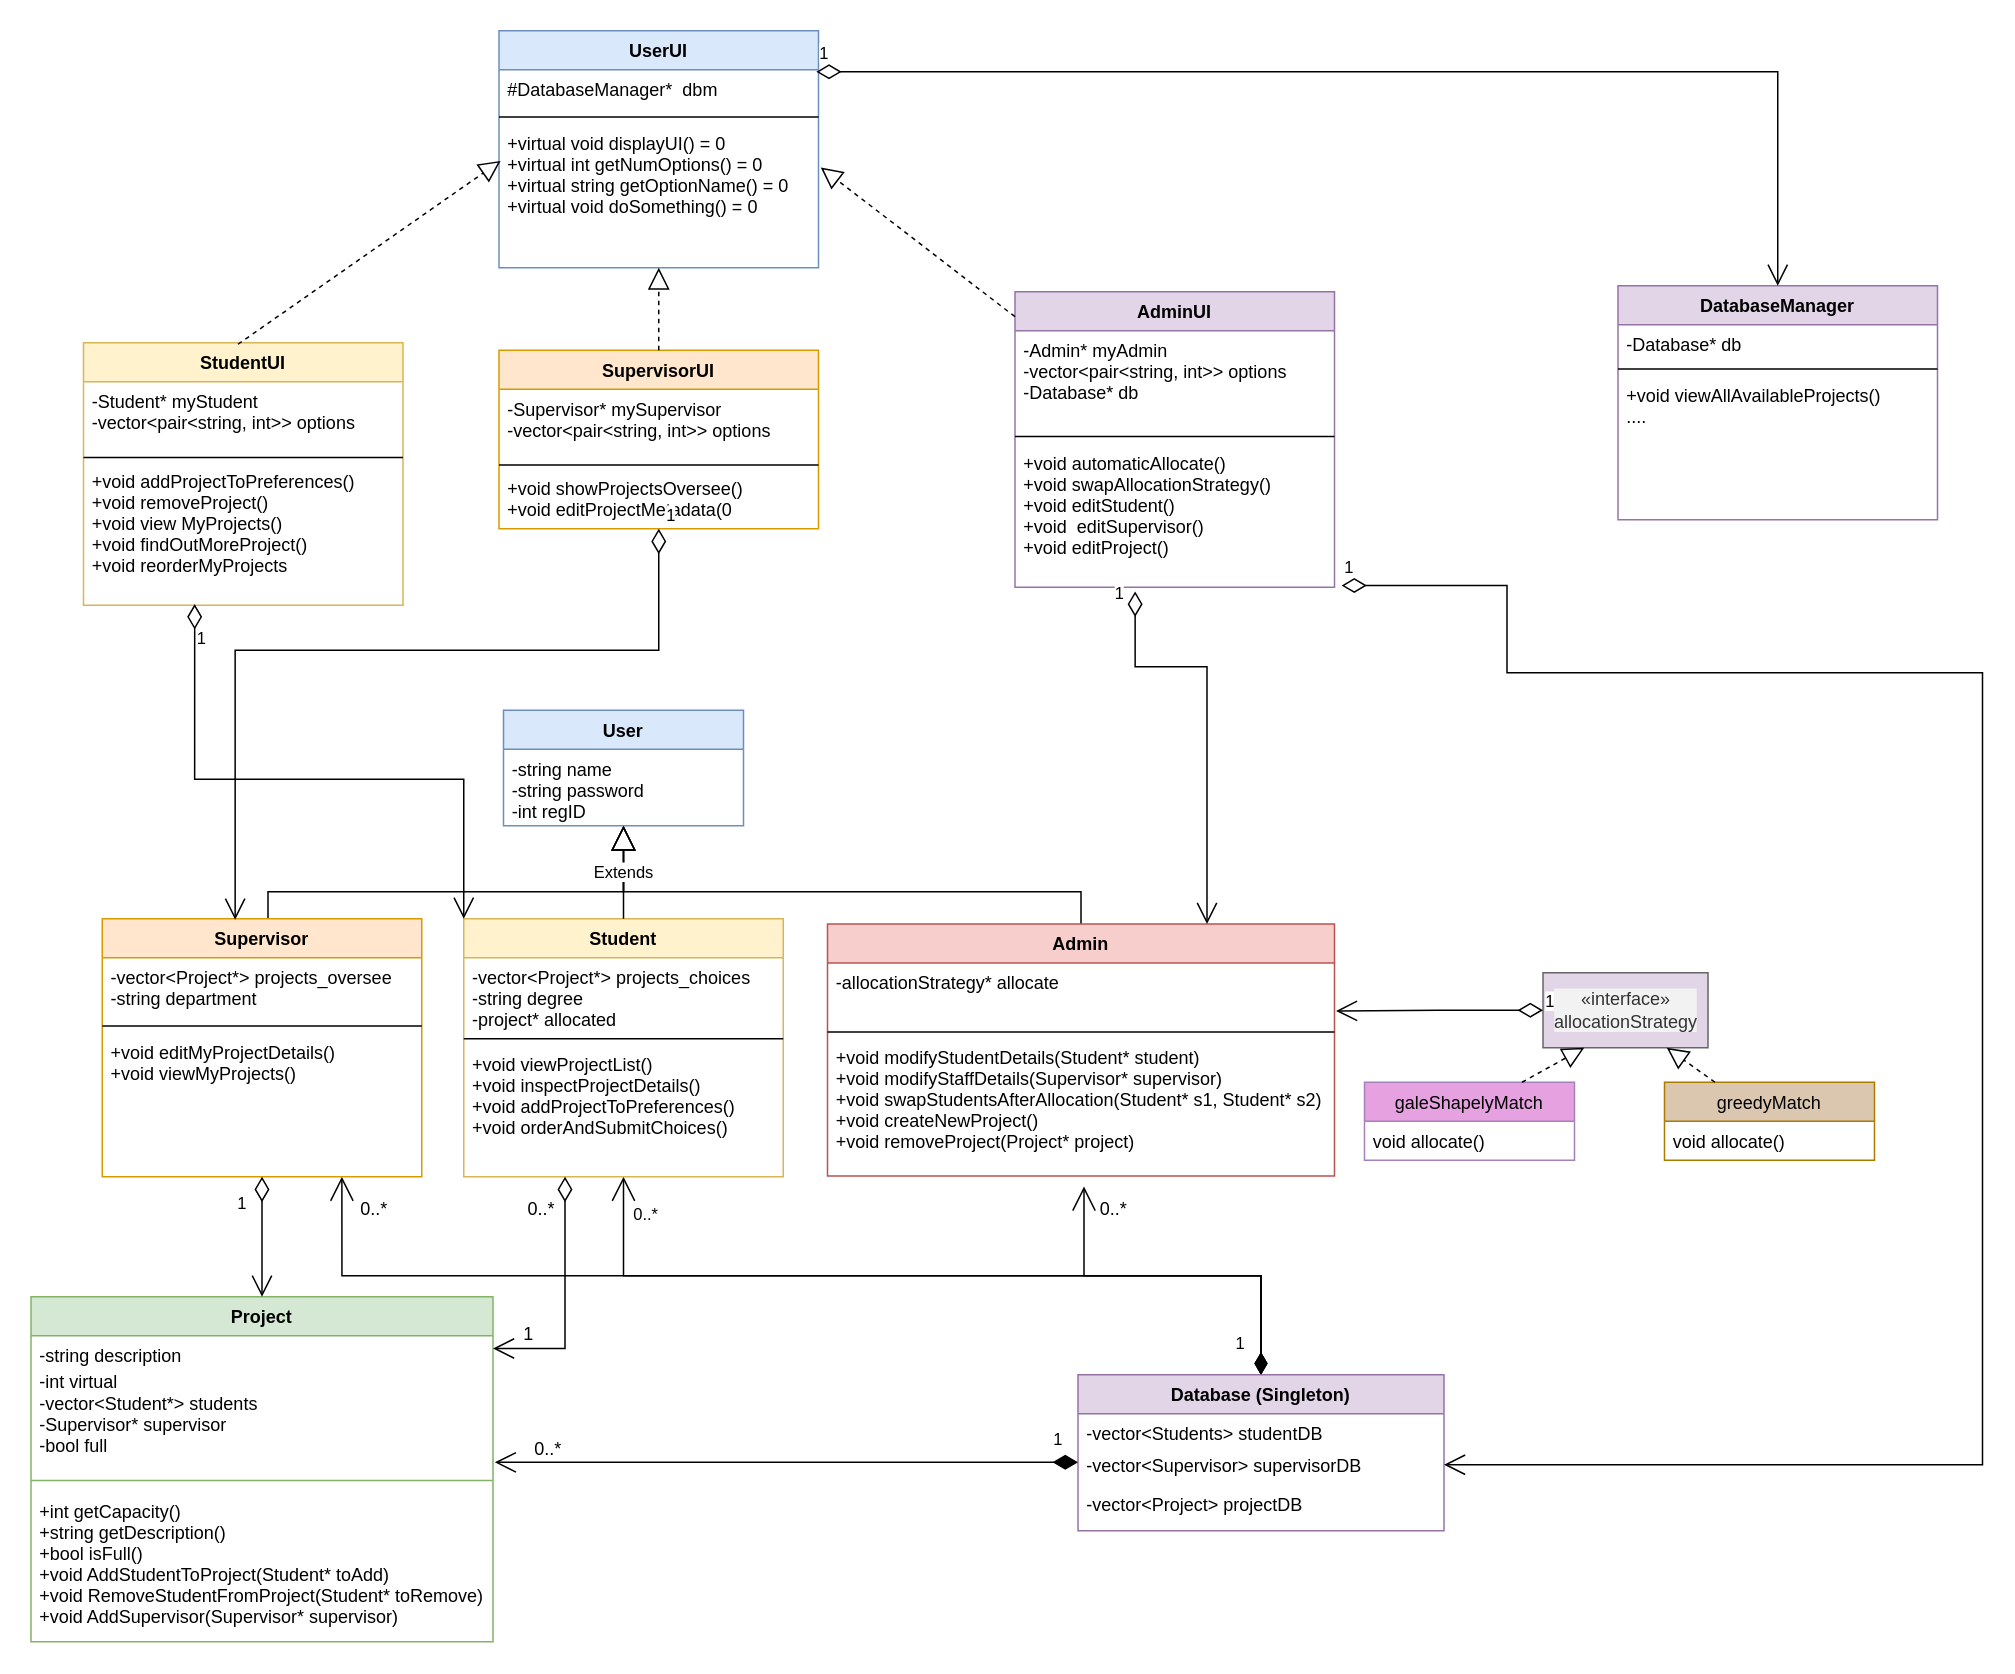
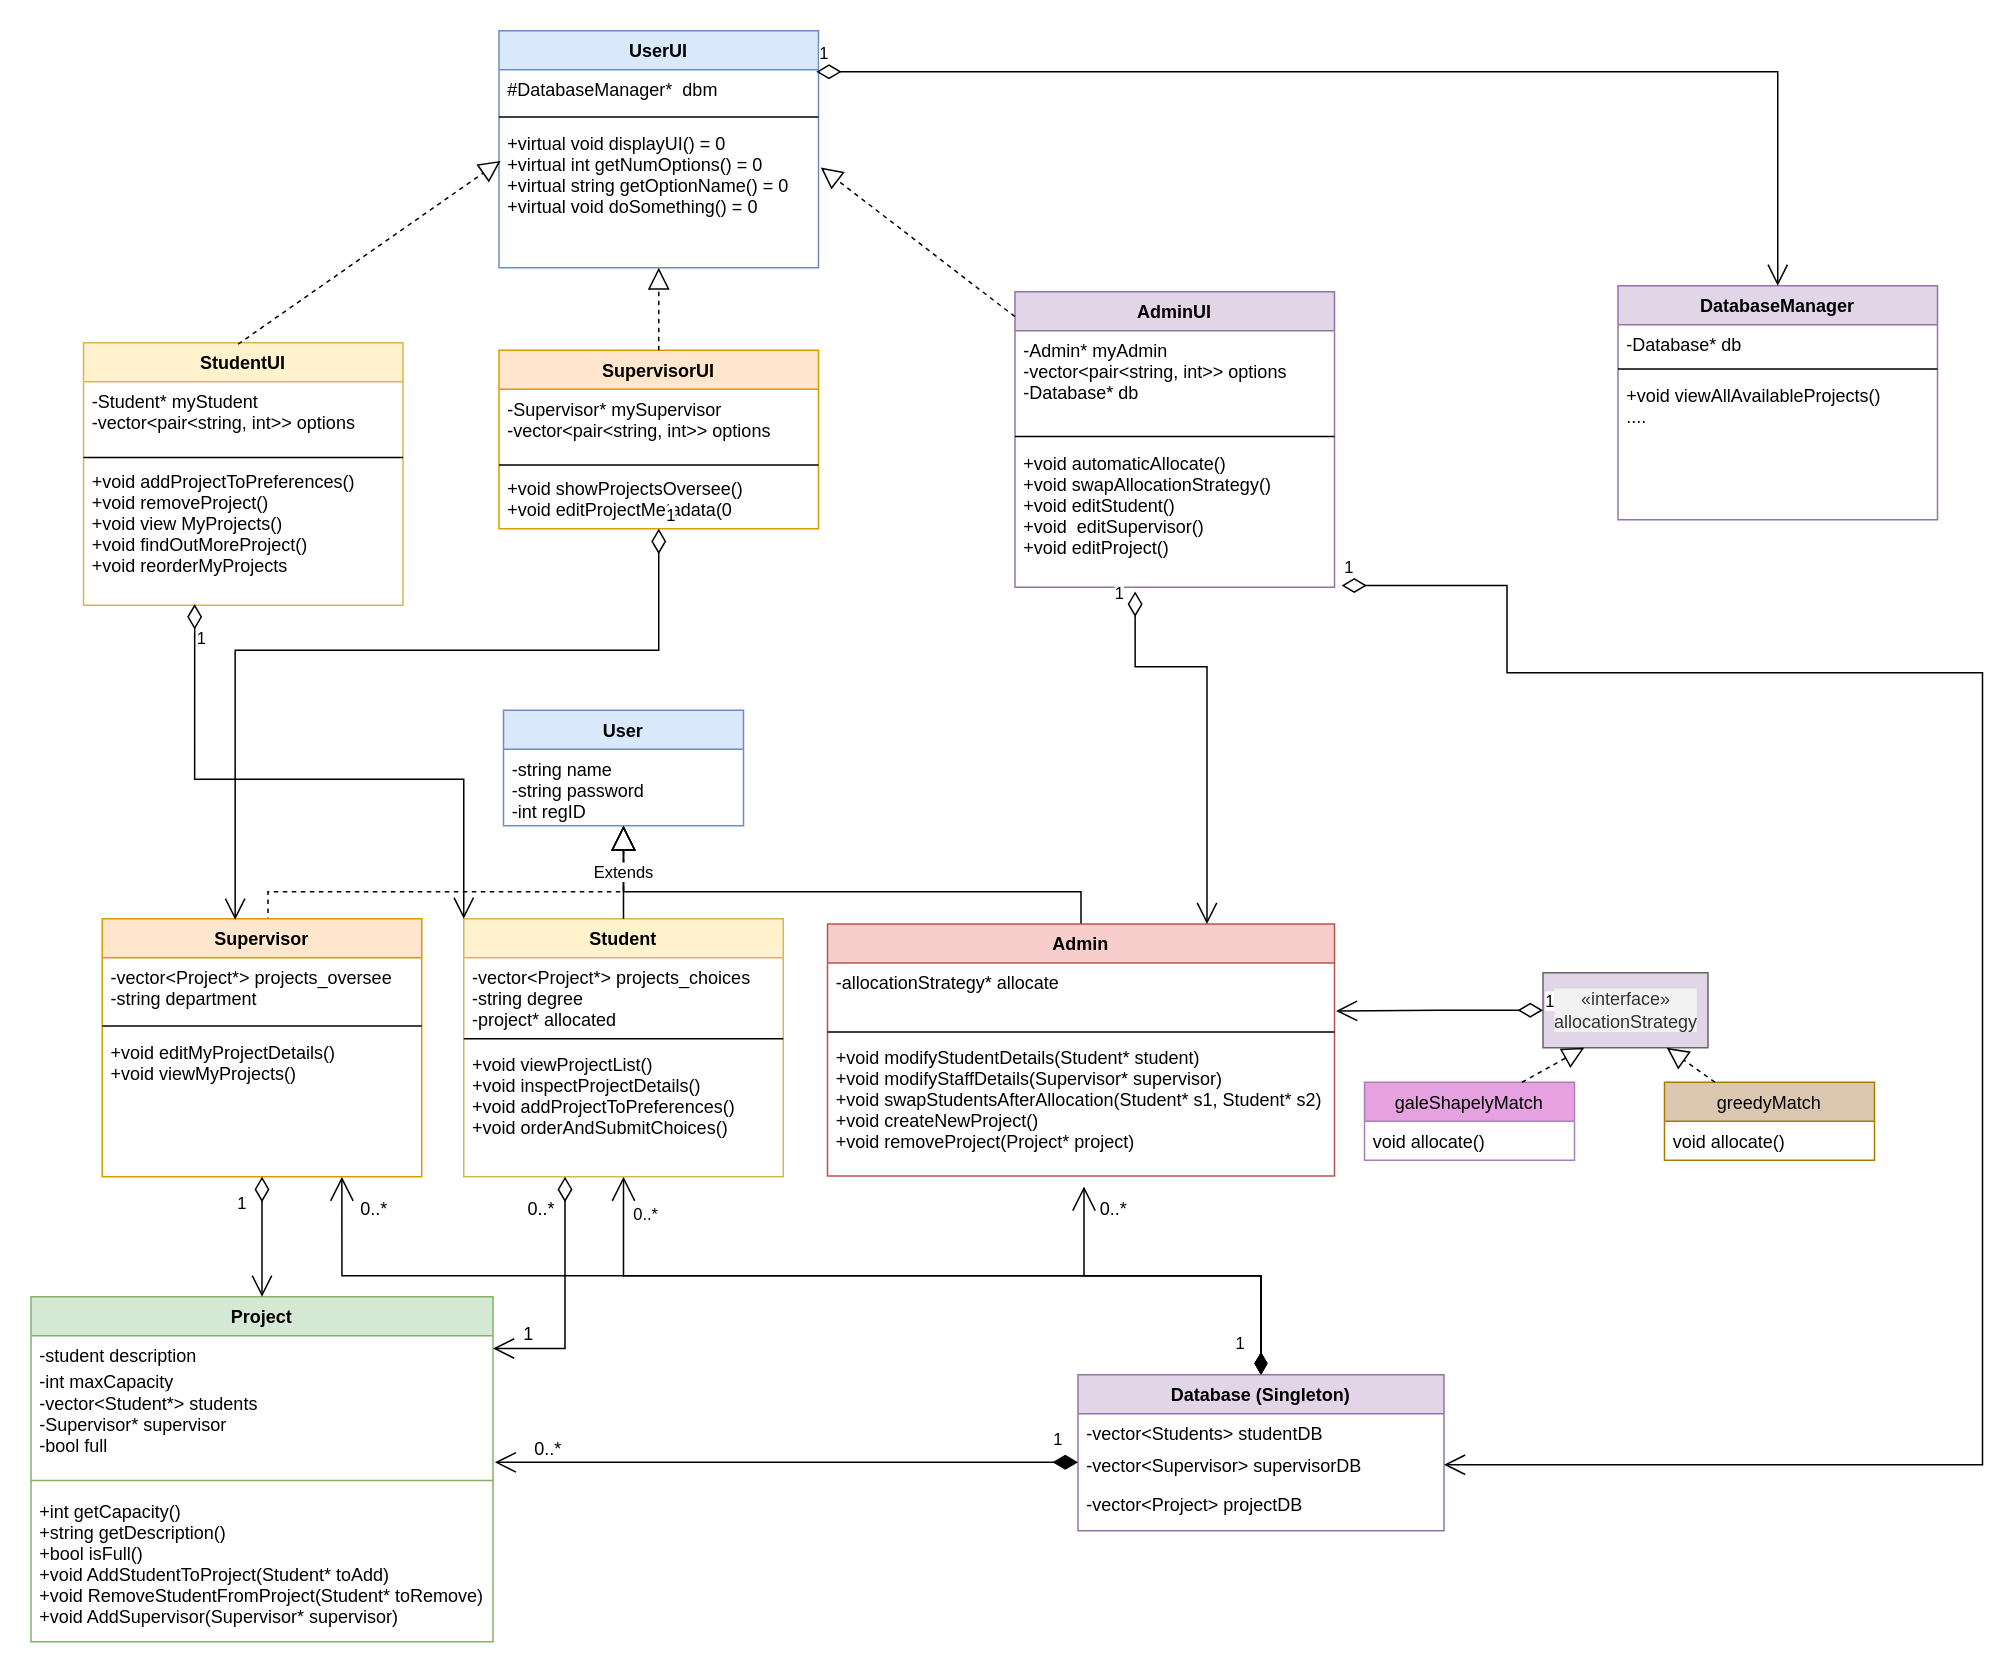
edge "Supervisor" -> "User": style solid -> dashed
node "-string description": label "-string description" -> "-student description"
node "-int virtual": label "-int virtual" -> "-int maxCapacity"
